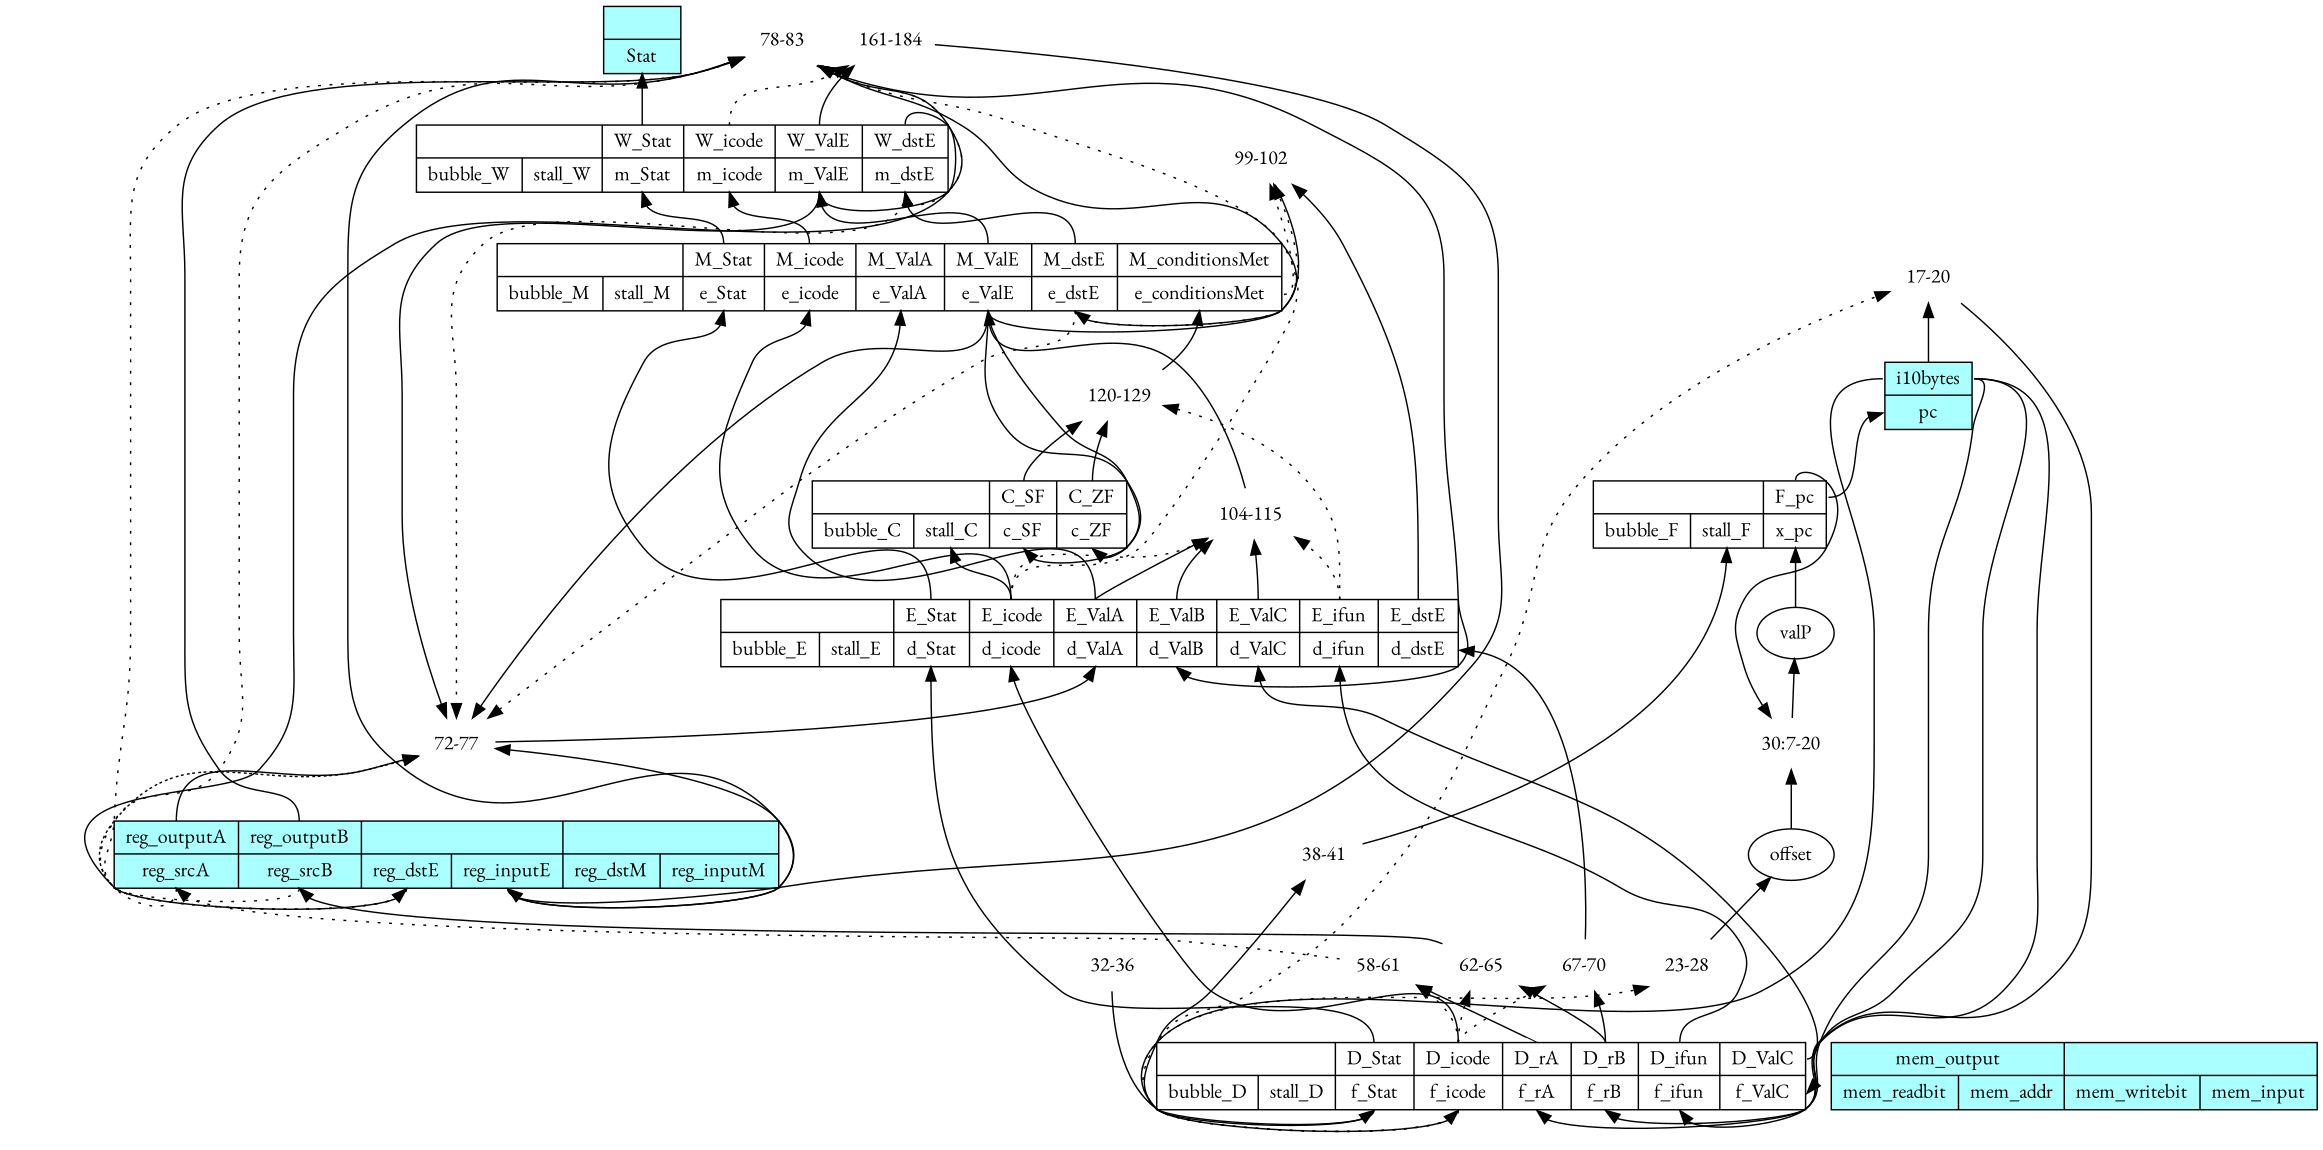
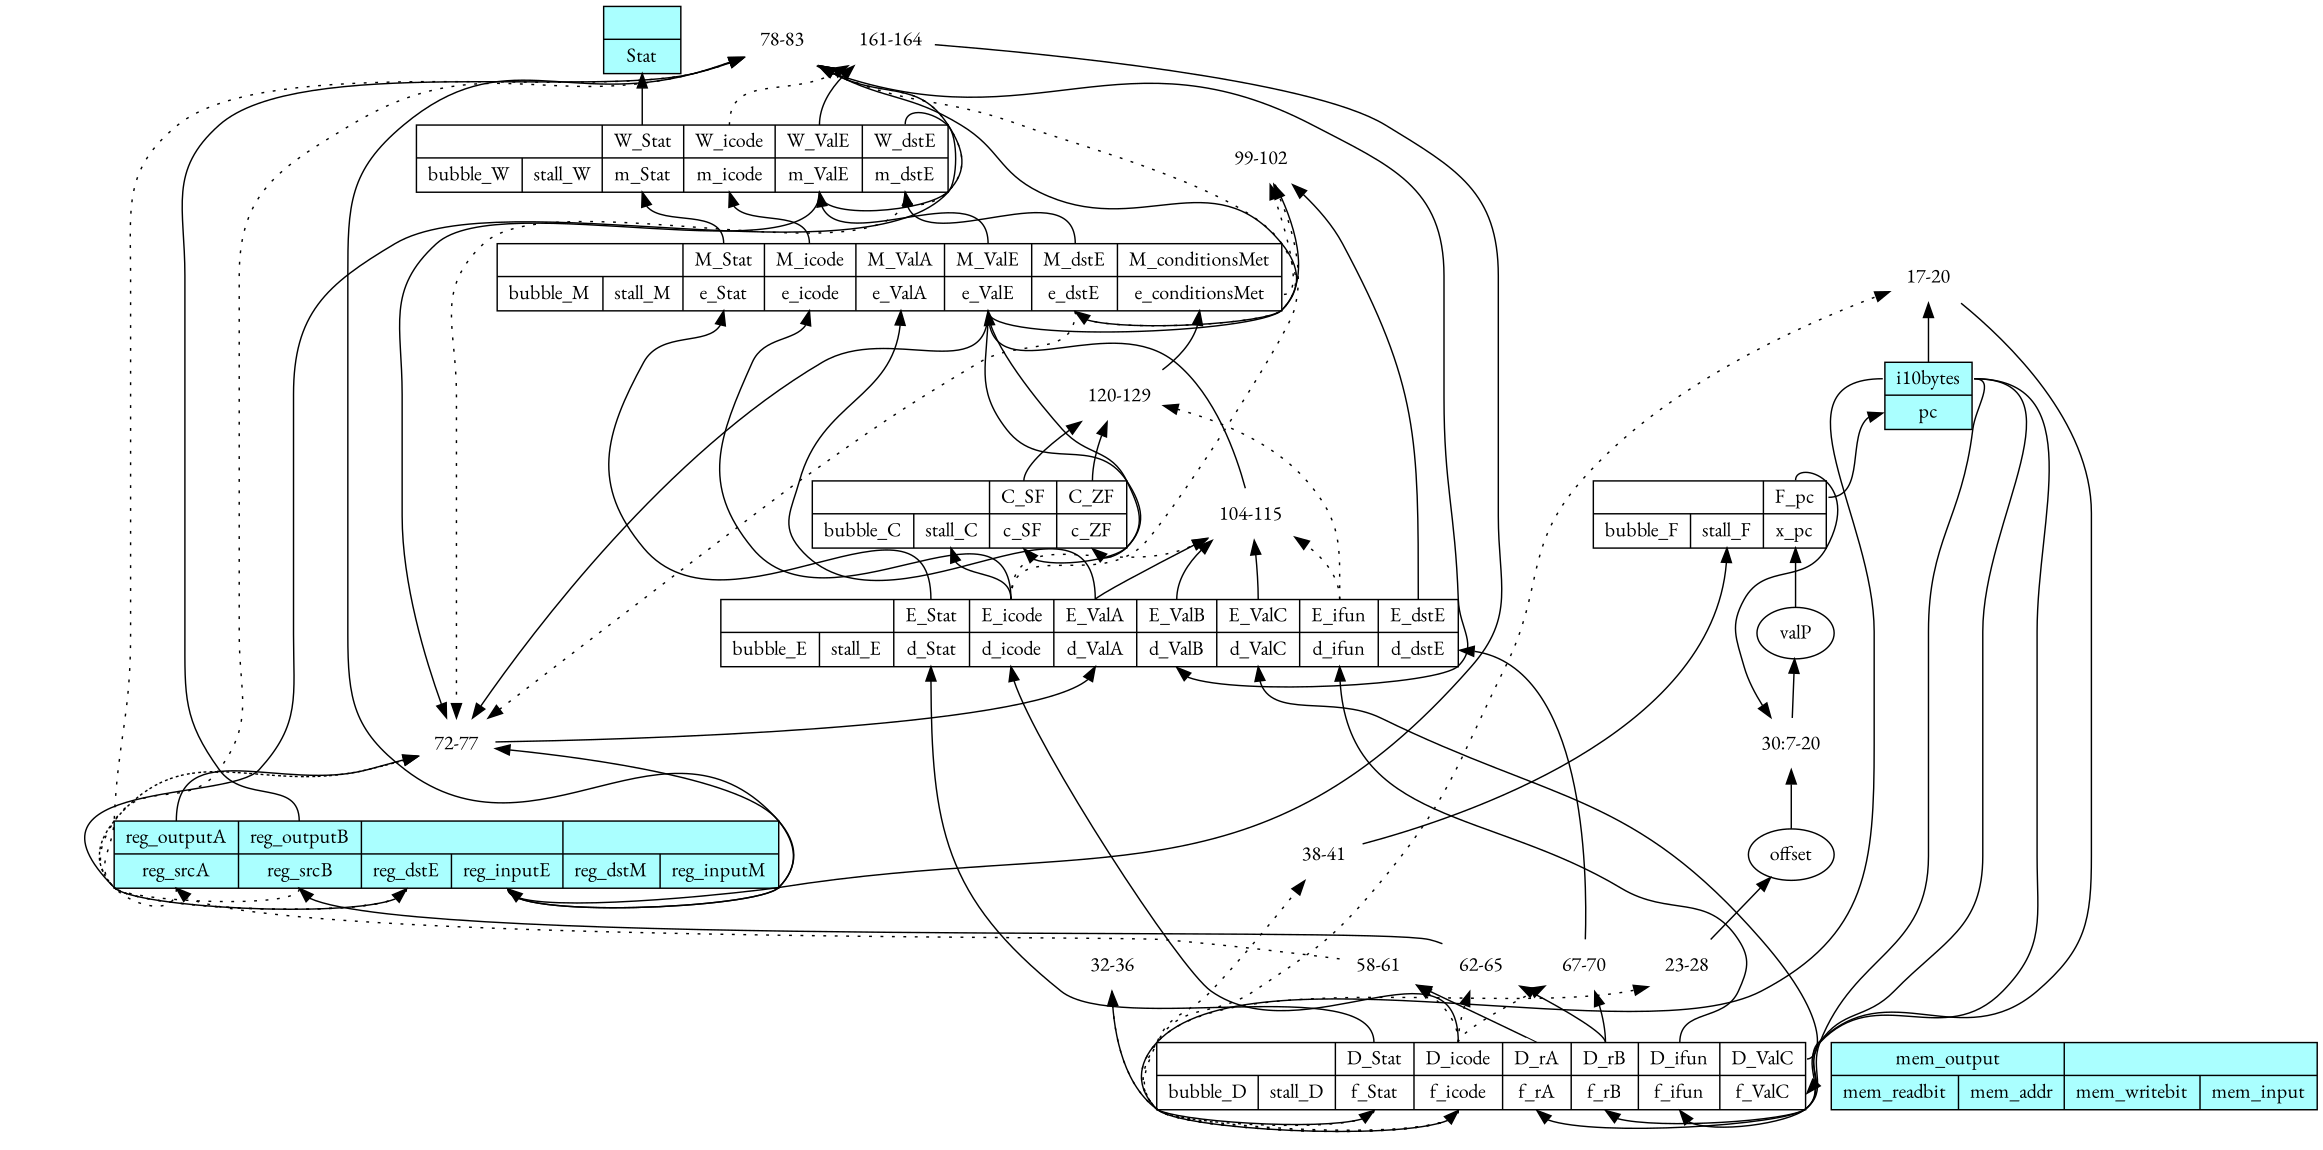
node "161-184": label "161-184" -> "161-164"
edge "bubble_D" -> "38-41": style solid -> dotted
edge "bubble_D" -> "32-36": added
